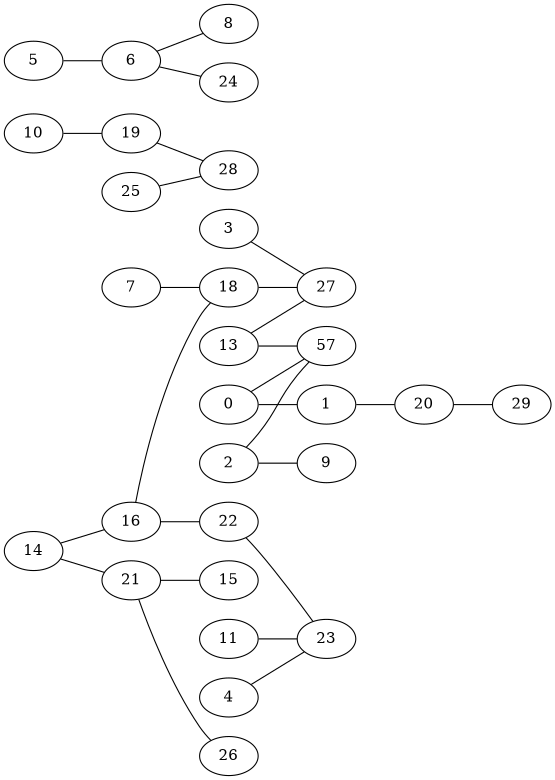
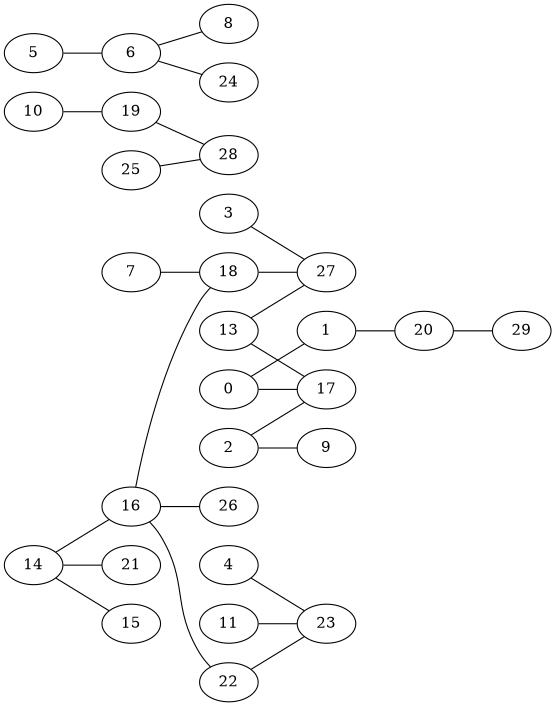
node "57": label "57" -> "17"
edge "21" -- "15": now "14" -- "15"
edge "21" -- "26": now "16" -- "26"
